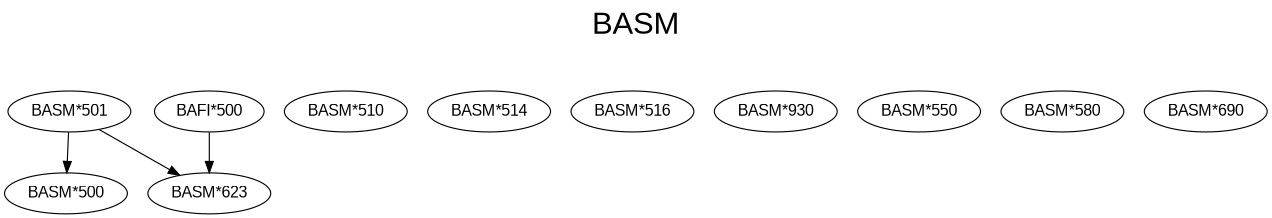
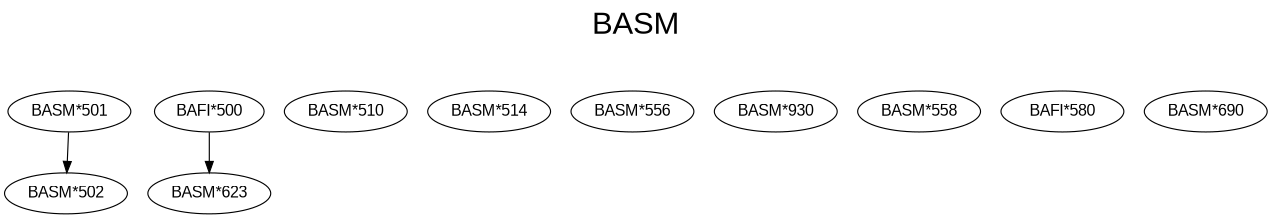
node "BASM*516": label "BASM*516" -> "BASM*556"
node "BASM*550": label "BASM*550" -> "BASM*558"
node "BASM*580": label "BASM*580" -> "BAFI*580"
edge "BASM*501" -> "BASM*623": removed
node "BASM*500": label "BASM*500" -> "BASM*502"
